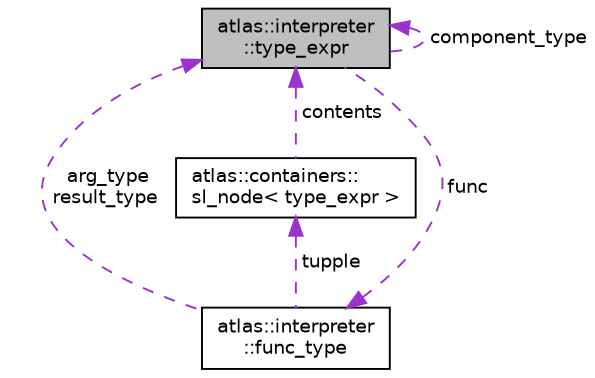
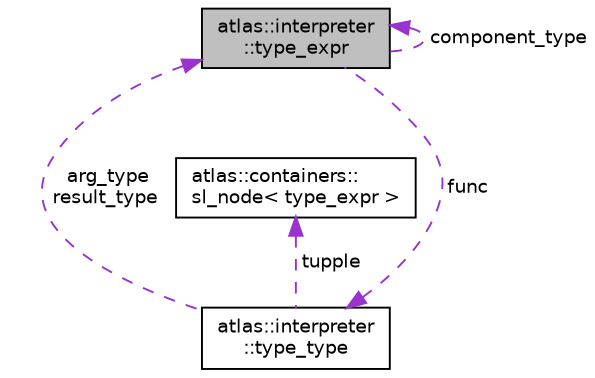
edge "atlas::containers:: sl_node< type_expr >" -> "atlas::interpreter ::type_expr": removed, label "contents"
node "atlas::interpreter ::func_type": label "atlas::interpreter ::func_type" -> "atlas::interpreter ::type_type"
